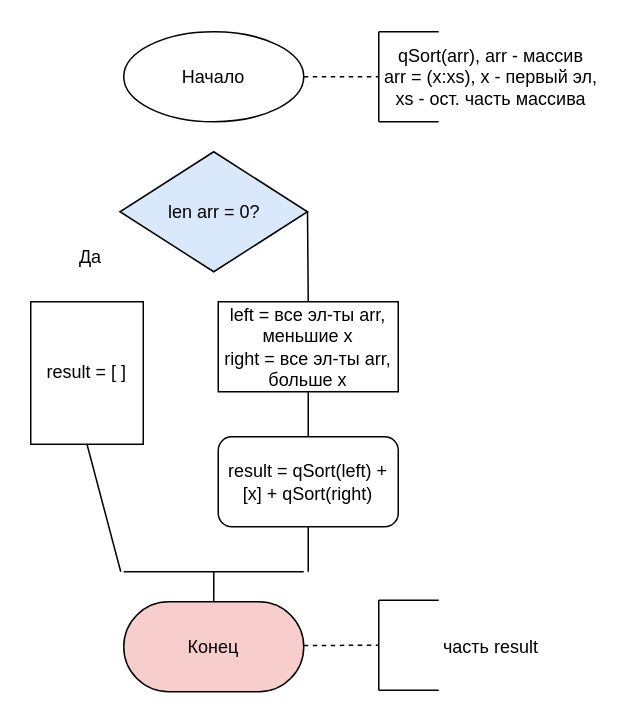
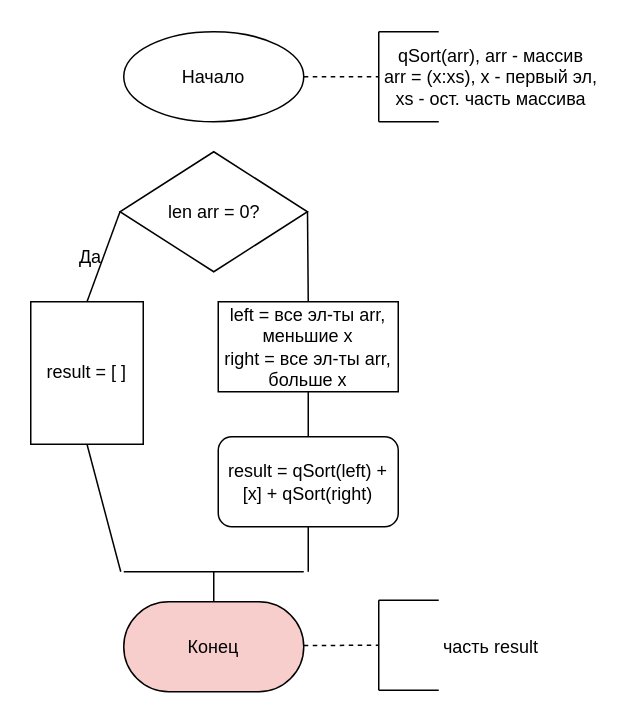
node "len arr = 0?": fillcolor #dae8fc -> #ffffff
edge "len arr = 0?" -- "result = [ ]": added
